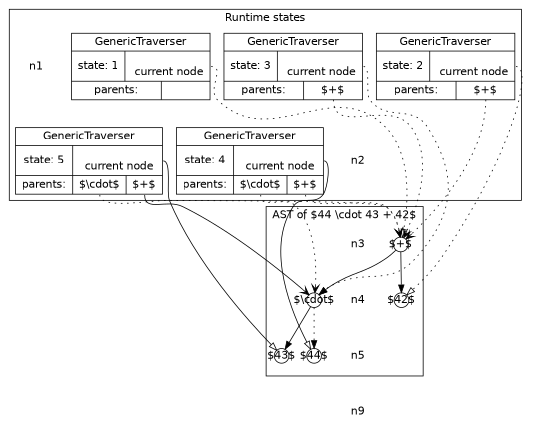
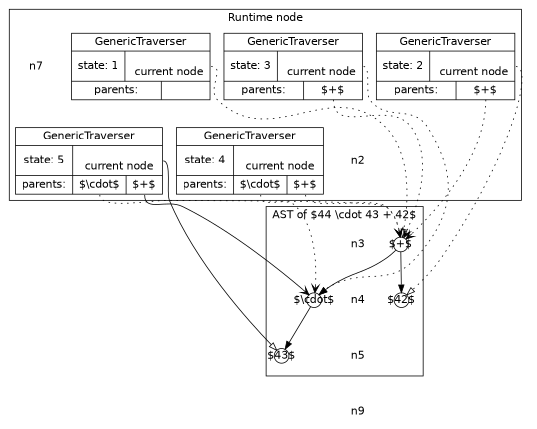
cluster "Runtime states": label "Runtime states" -> "Runtime node"
node "n1": label "n1" -> "n7"
node "$44$": removed
